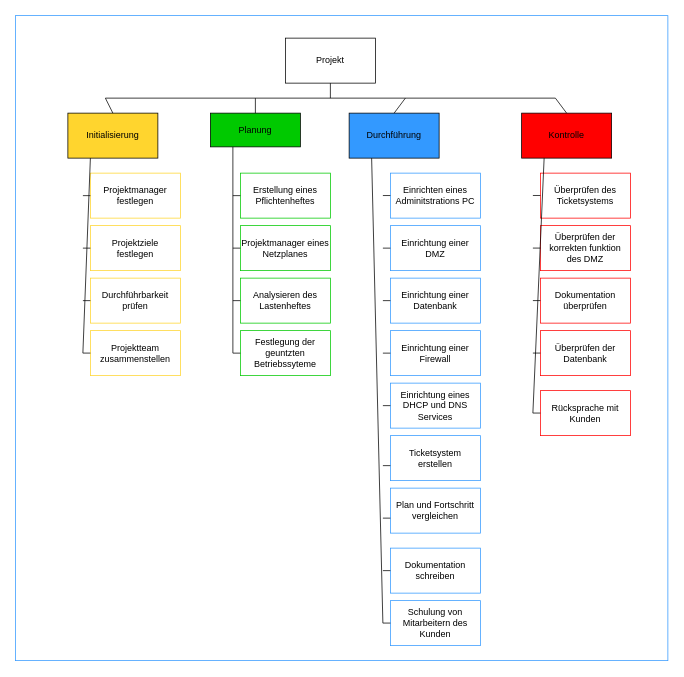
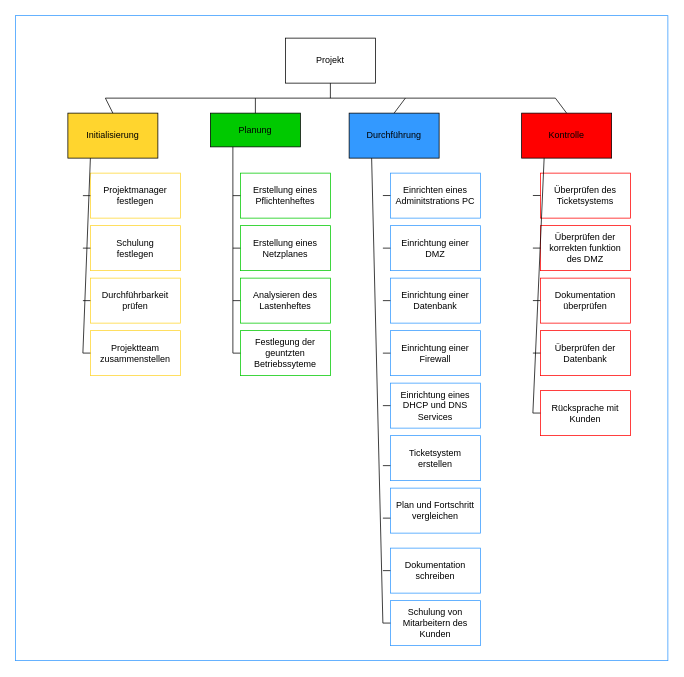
node "Projektziele festlegen": label "Projektziele festlegen" -> "Schulung festlegen"
node "Projektmanager eines Netzplanes": label "Projektmanager eines Netzplanes" -> "Erstellung eines Netzplanes"
